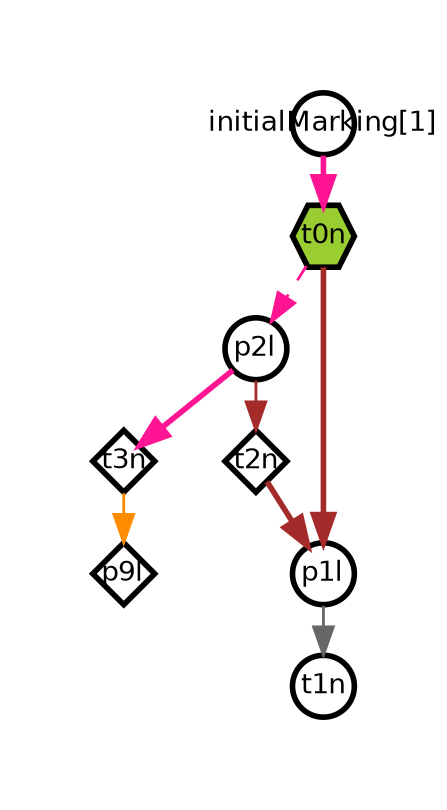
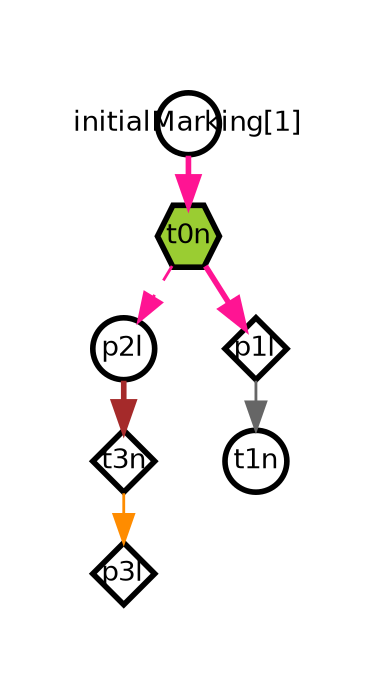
edge "t0n" -> "p1l": color brown -> deeppink
edge "p2l" -> "t3n": color deeppink -> brown
node "t2n": removed
node "p9l": label "p9l" -> "p3l"
node "p1l": shape ellipse -> diamond
